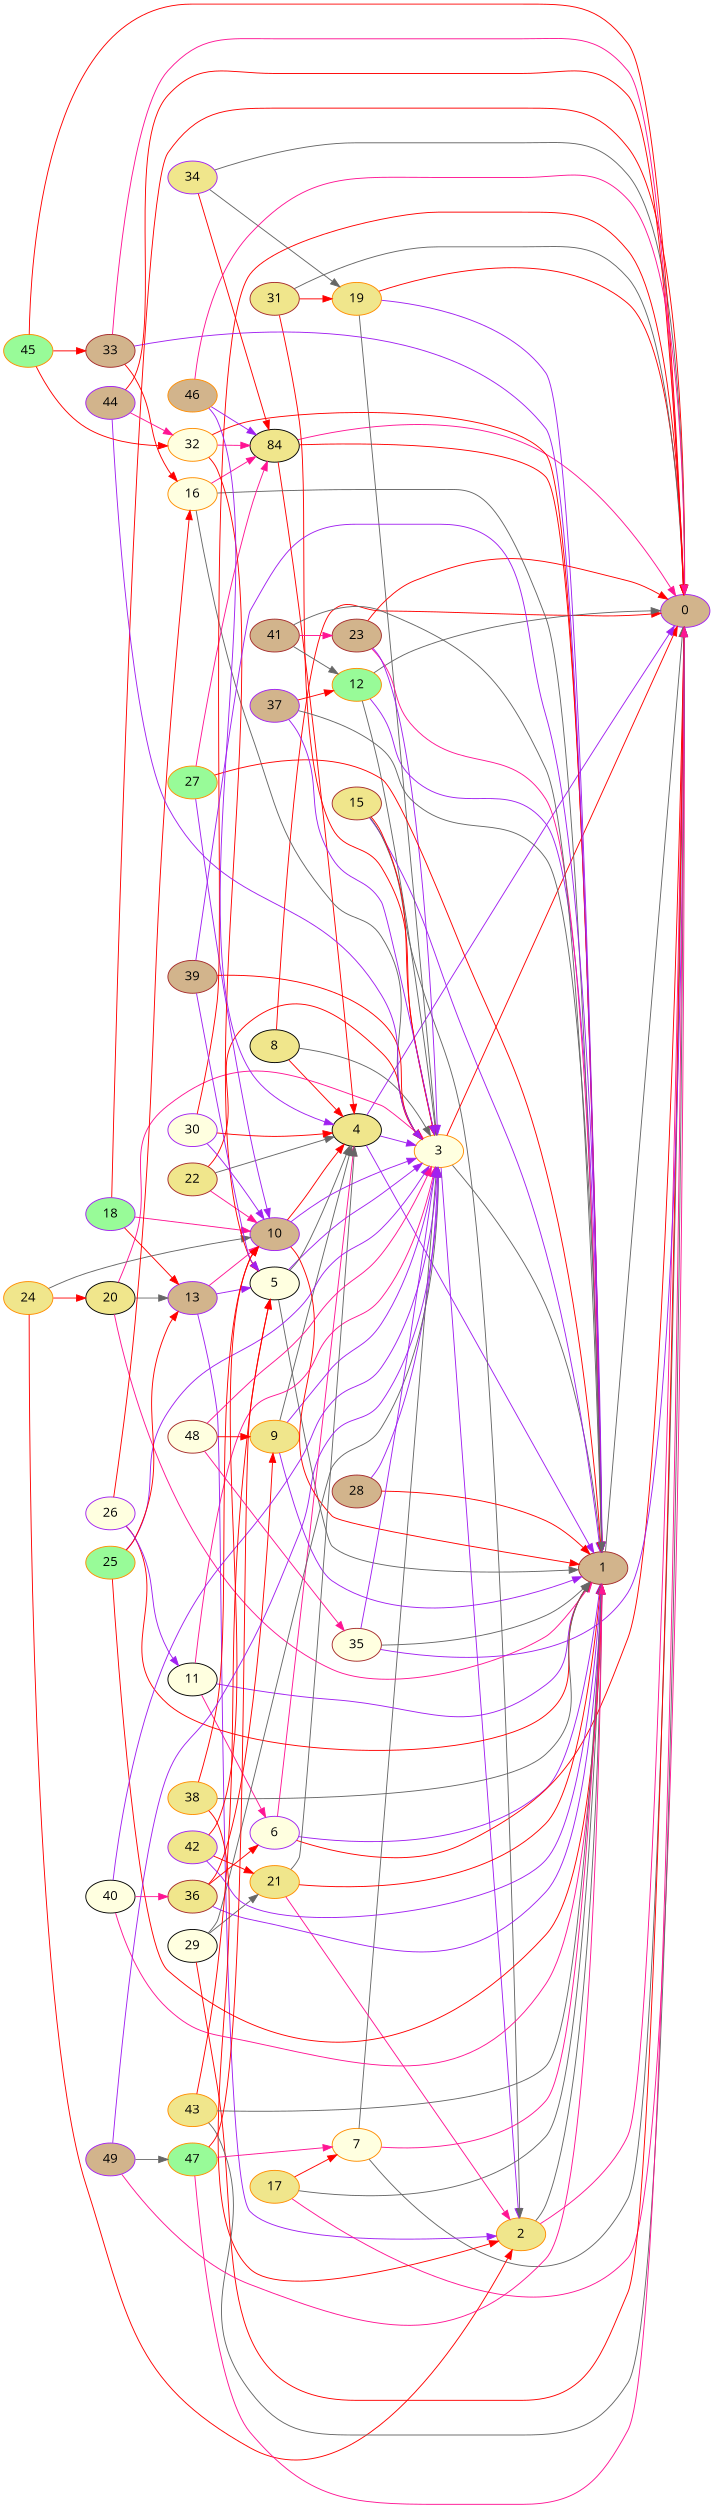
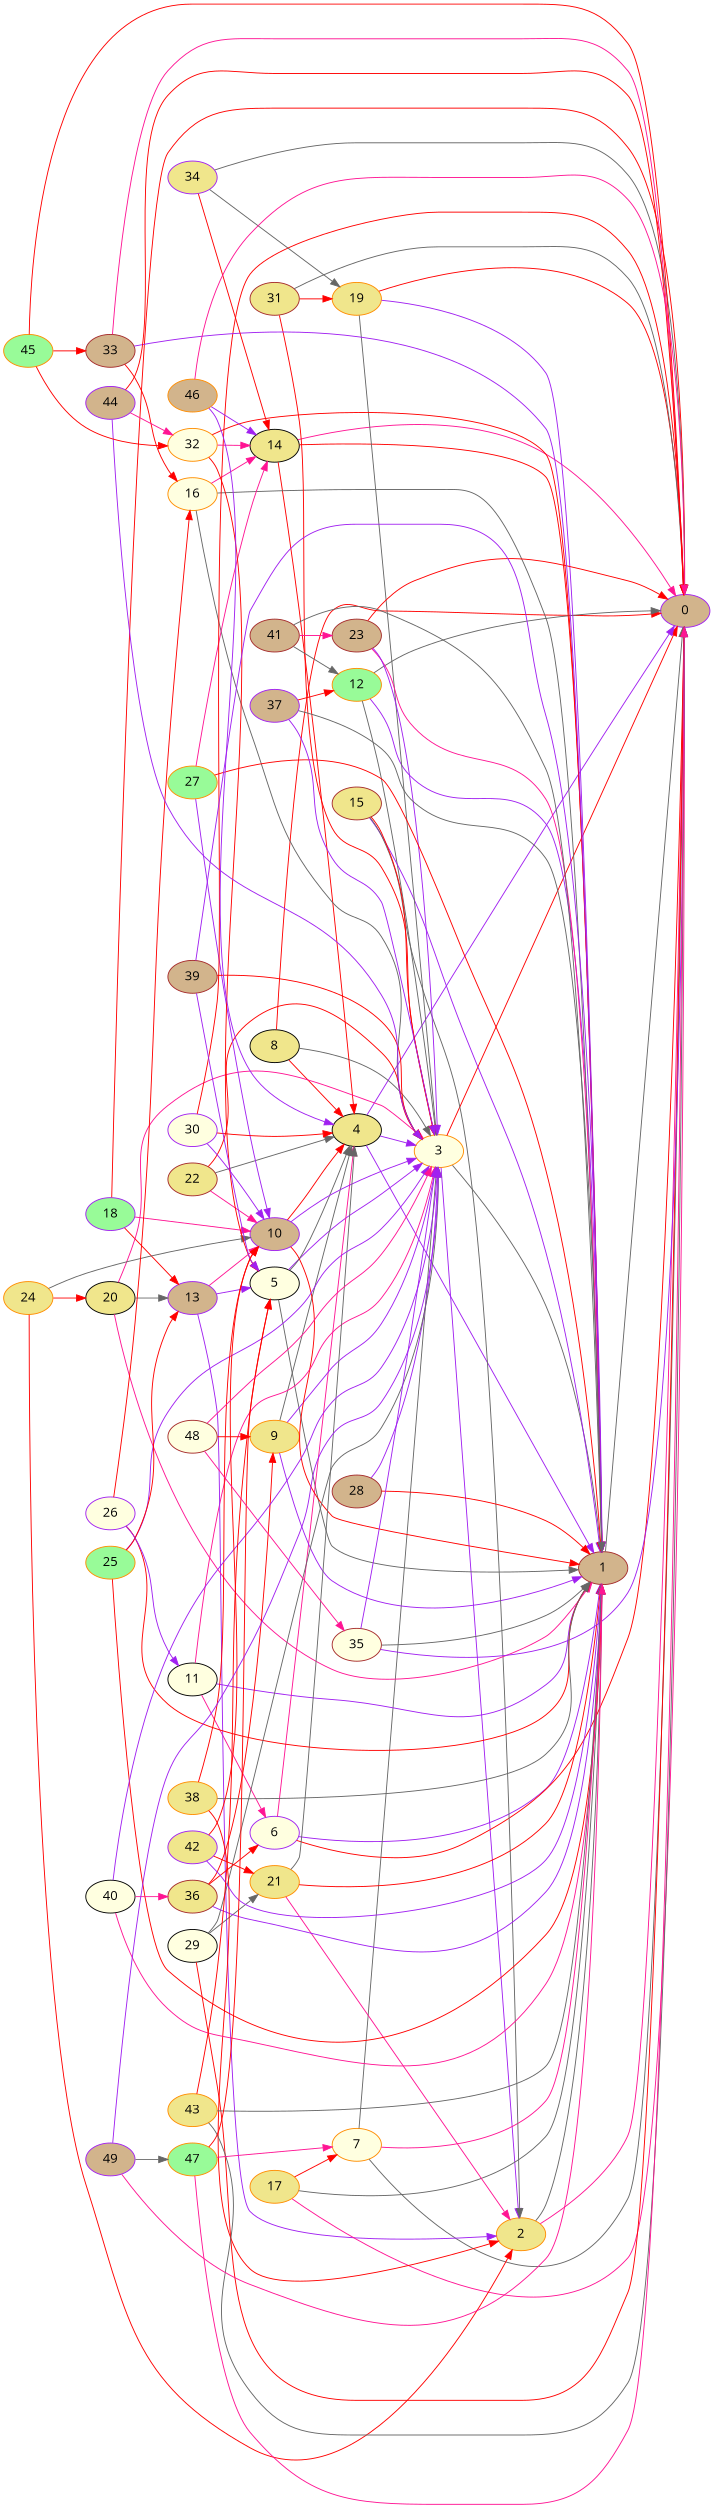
node "84": label "84" -> "14"
